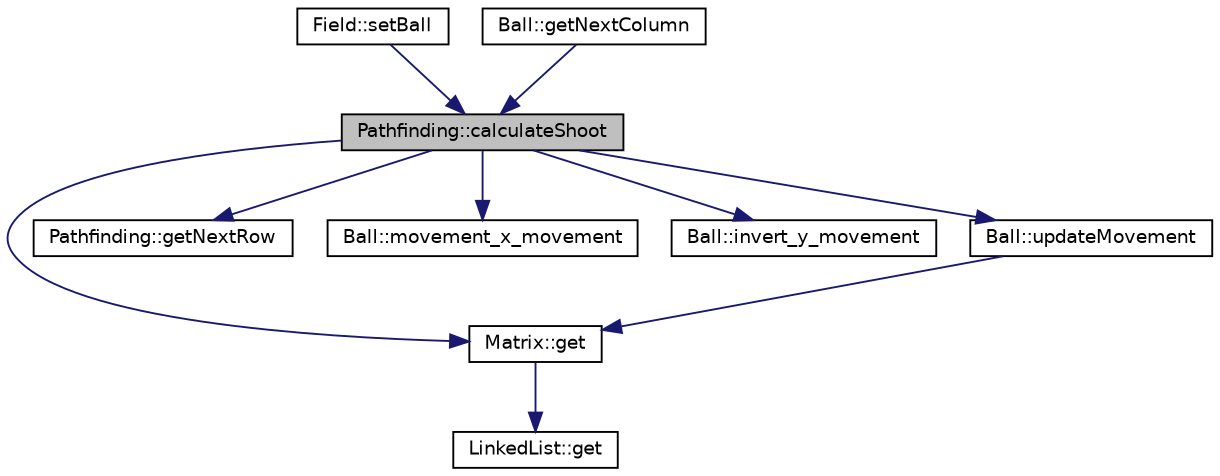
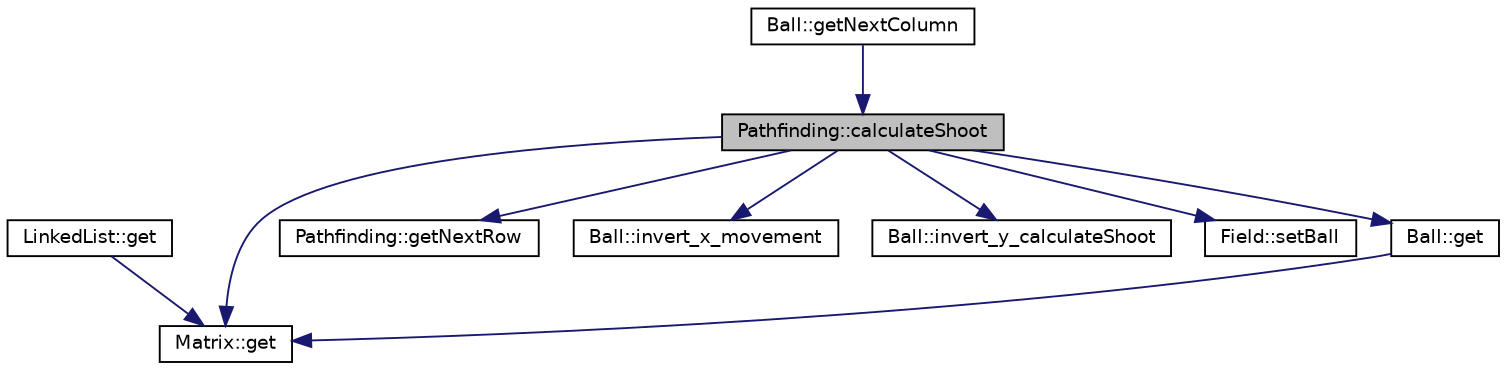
edge "Field::setBall" -> "Pathfinding::calculateShoot": reversed
node "Ball::movement_x_movement": label "Ball::movement_x_movement" -> "Ball::invert_x_movement"
node "Ball::invert_y_movement": label "Ball::invert_y_movement" -> "Ball::invert_y_calculateShoot"
node "Ball::updateMovement": label "Ball::updateMovement" -> "Ball::get"
edge "Matrix::get" -> "LinkedList::get": reversed
